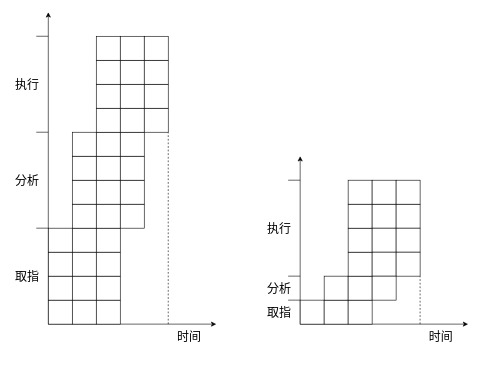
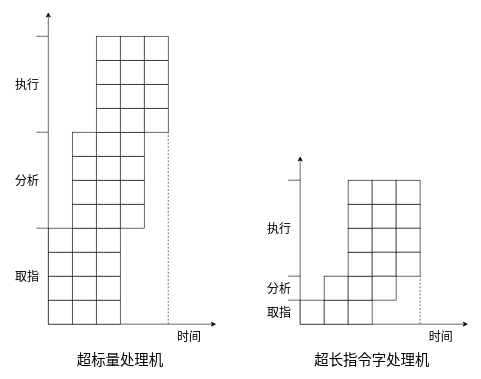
node "超标量处理机": added
node "超长指令字处理机": added
